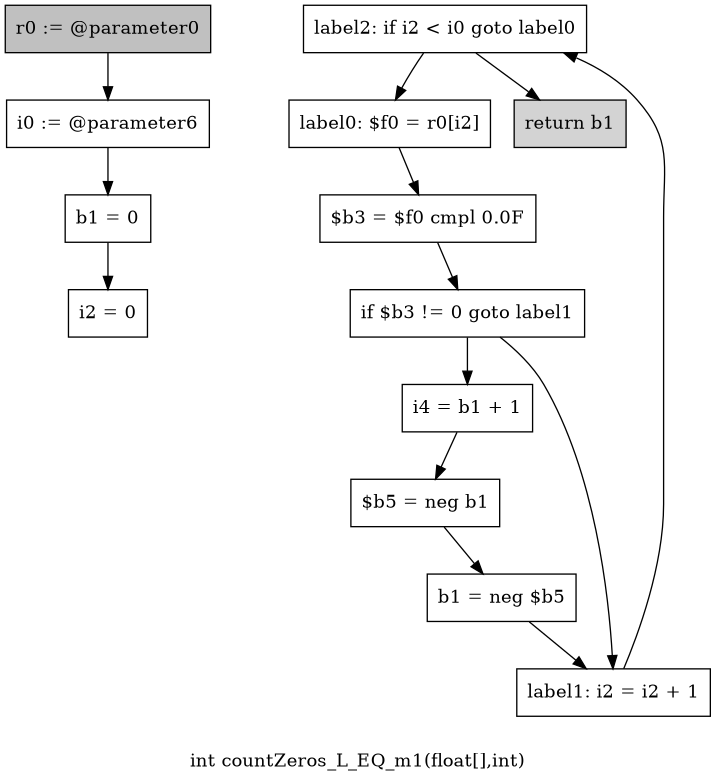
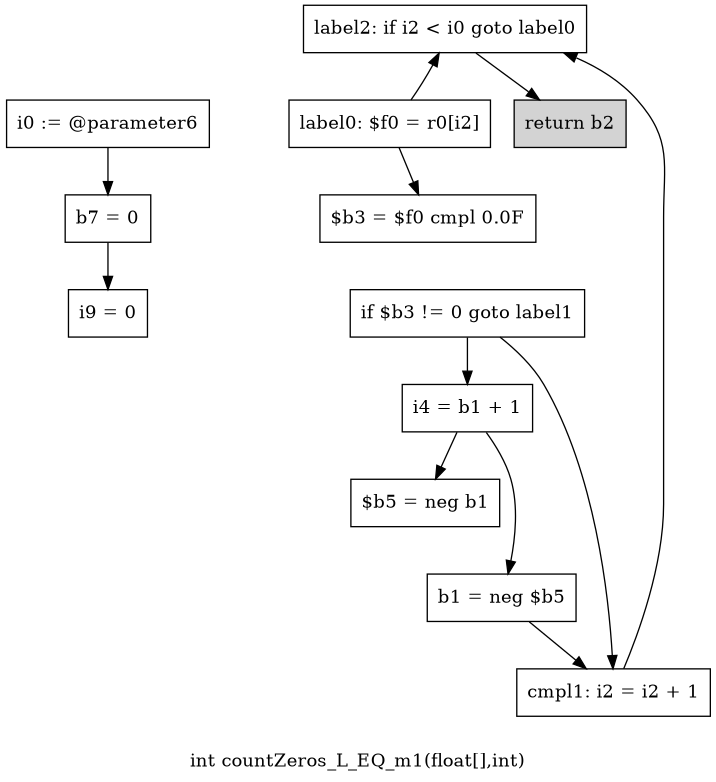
node "r0 := @parameter0": removed
edge "label2: if i2 < i0 goto label0" -> "label0: $f0 = r0[i2]": reversed
node "return b1": label "return b1" -> "return b2"
node "b1 = 0": label "b1 = 0" -> "b7 = 0"
edge "$b3 = $f0 cmpl 0.0F" -> "if $b3 != 0 goto label1": removed
node "i2 = 0": label "i2 = 0" -> "i9 = 0"
edge "$b5 = neg b1" -> "b1 = neg $b5": now "i4 = b1 + 1" -> "b1 = neg $b5"
node "label1: i2 = i2 + 1": label "label1: i2 = i2 + 1" -> "cmpl1: i2 = i2 + 1"
